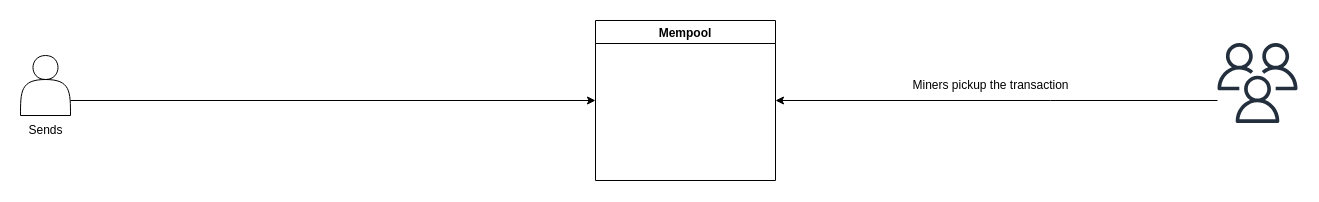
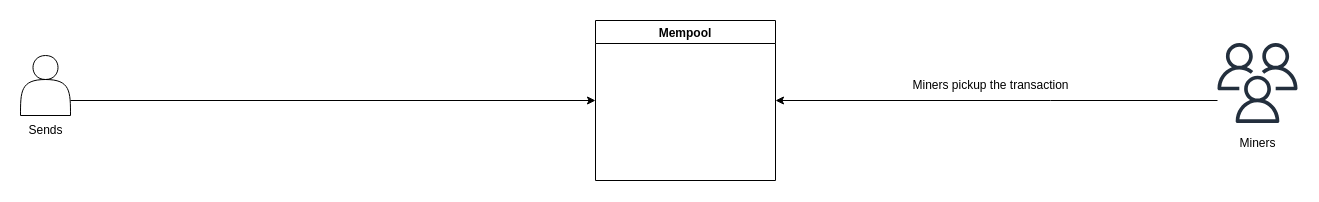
node "Miners": added
